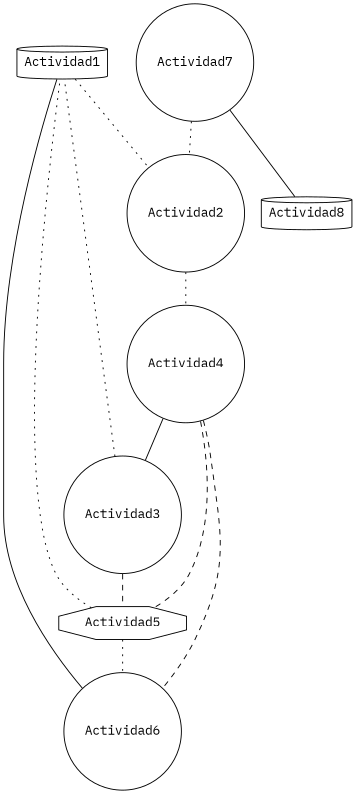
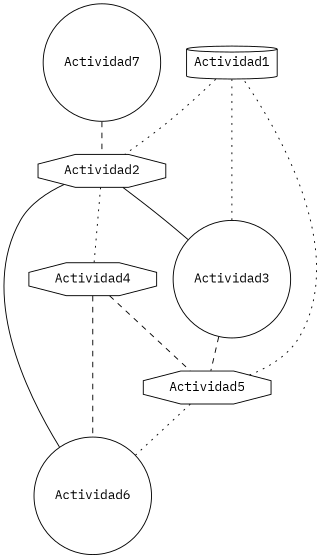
edge "Actividad7" -- "Actividad2": style dotted -> dashed
node "Actividad2": shape circle -> octagon
node "Actividad8": removed
node "Actividad4": shape circle -> octagon
edge "Actividad1" -- "Actividad6": now "Actividad2" -- "Actividad6"
edge "Actividad4" -- "Actividad3": now "Actividad2" -- "Actividad3"
